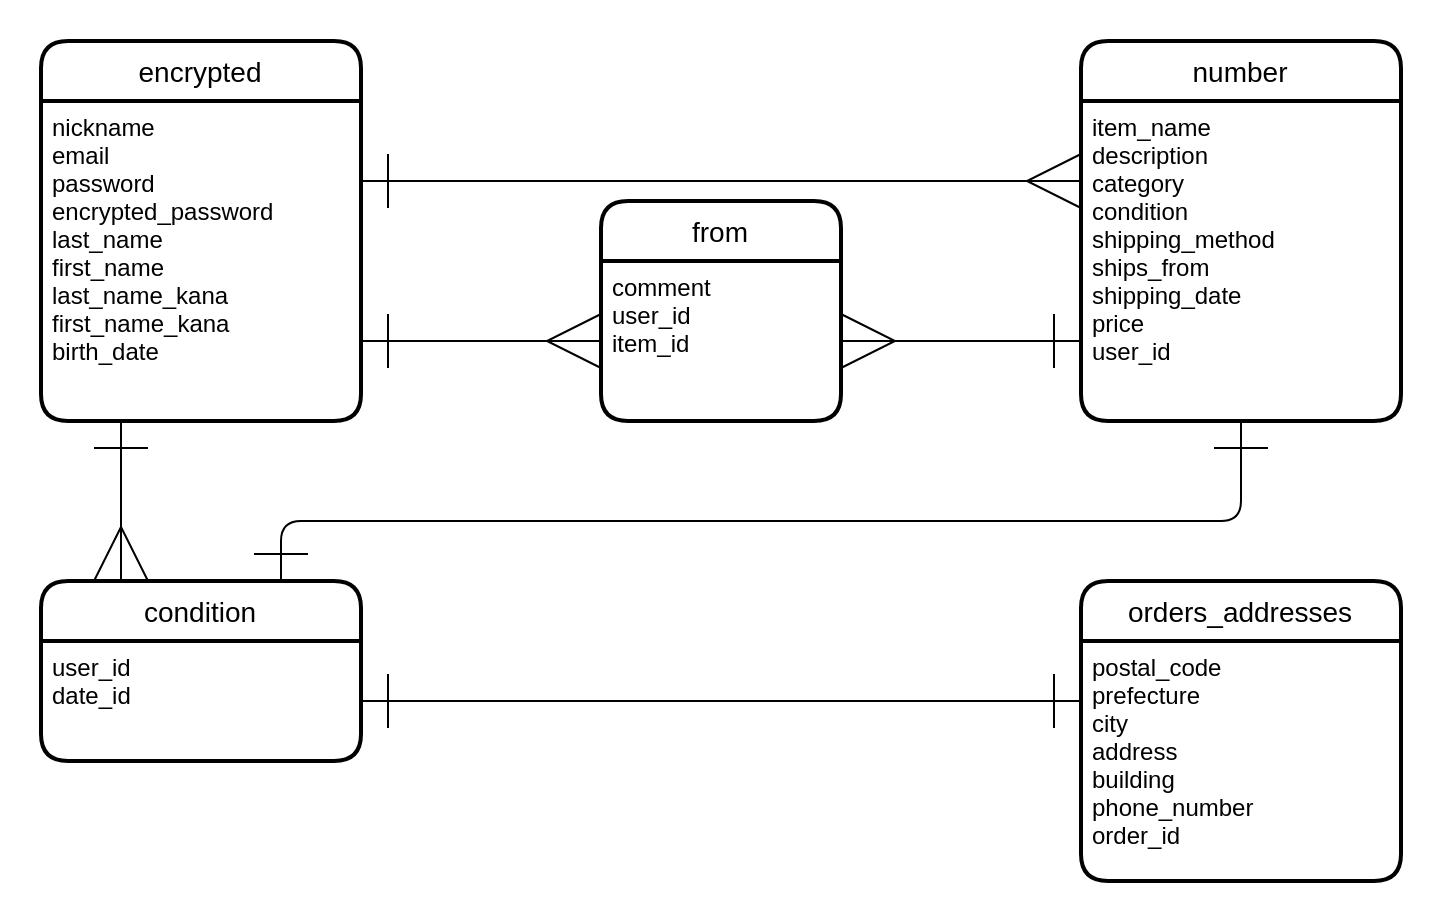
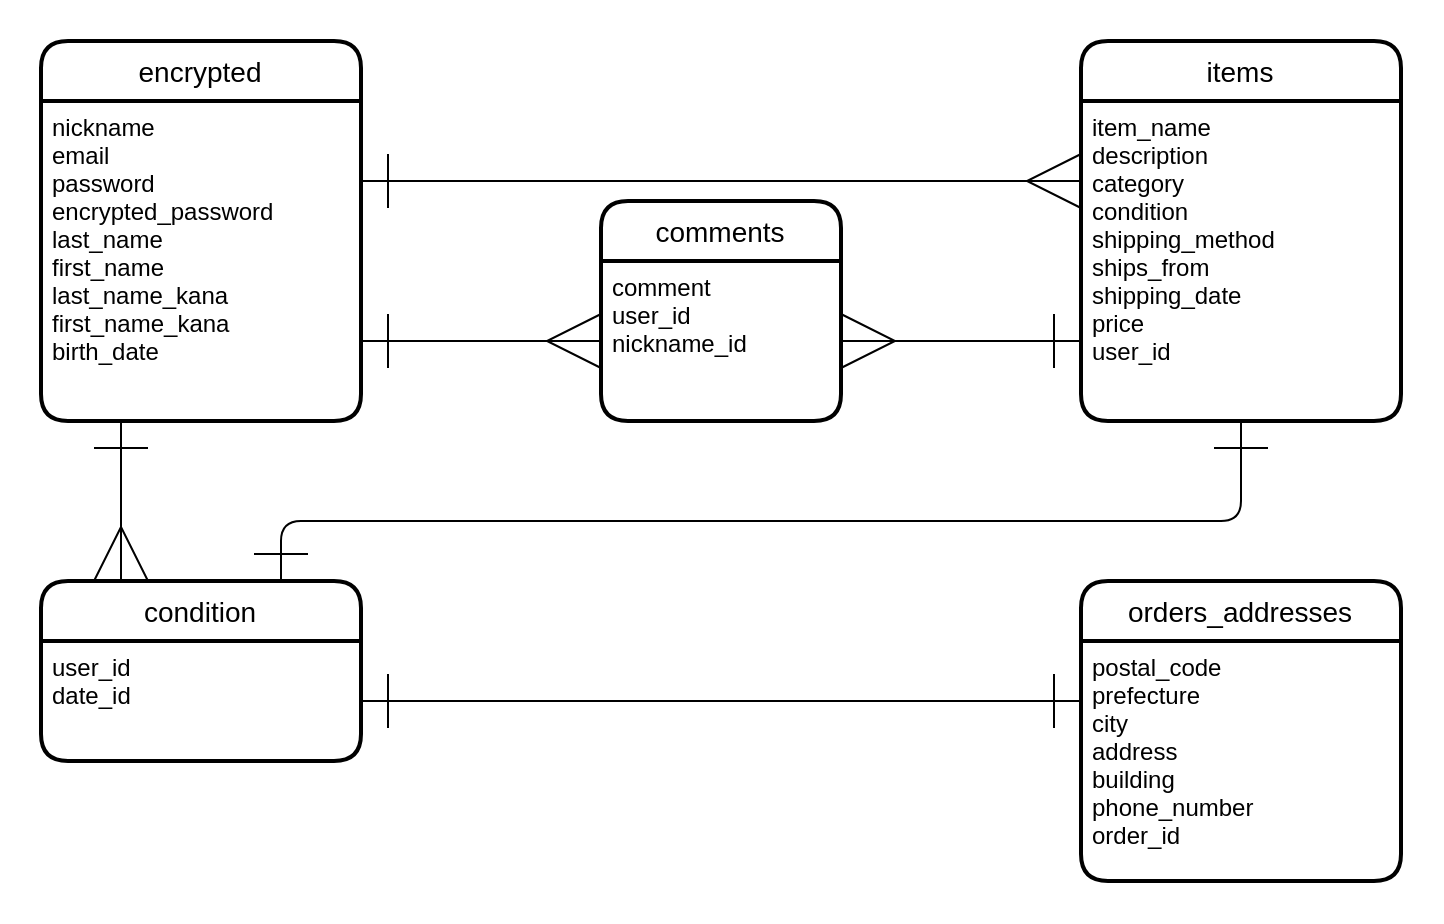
node "number": label "number" -> "items"
node "from": label "from" -> "comments"
node "comment user_id item_id": label "comment user_id item_id" -> "comment user_id nickname_id"
